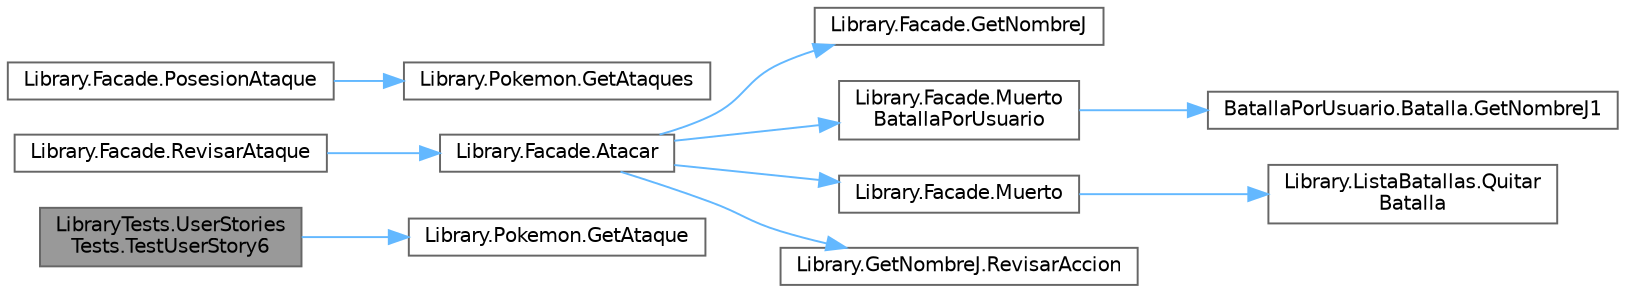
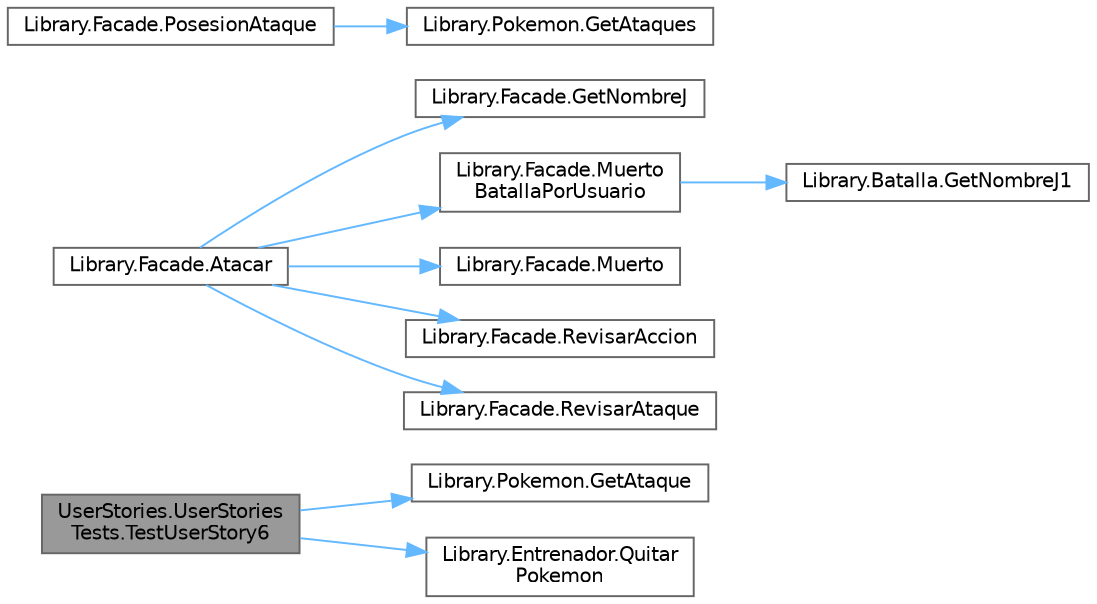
node "BatallaPorUsuario.Batalla.GetNombreJ1": label "BatallaPorUsuario.Batalla.GetNombreJ1" -> "Library.Batalla.GetNombreJ1"
edge "Library.Facade.RevisarAtaque" -> "Library.Facade.Atacar": reversed
node "Library.ListaBatallas.Quitar Batalla": removed
node "LibraryTests.UserStories Tests.TestUserStory6": label "LibraryTests.UserStories Tests.TestUserStory6" -> "UserStories.UserStories Tests.TestUserStory6"
node "Library.GetNombreJ.RevisarAccion": label "Library.GetNombreJ.RevisarAccion" -> "Library.Facade.RevisarAccion"
node "Library.Entrenador.Quitar Pokemon": added
